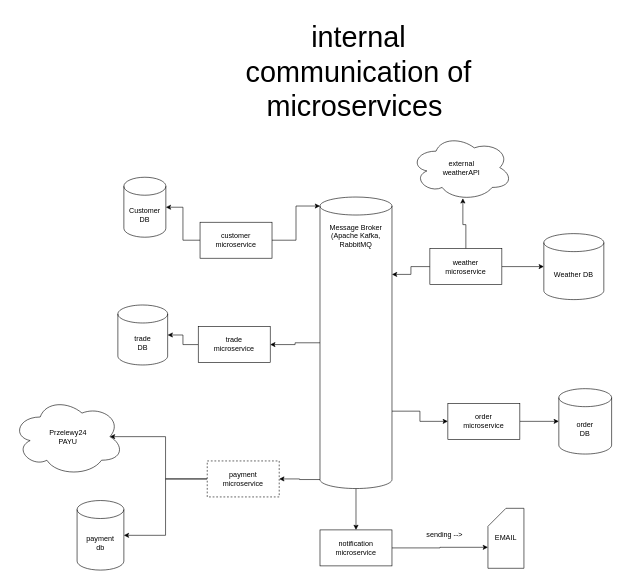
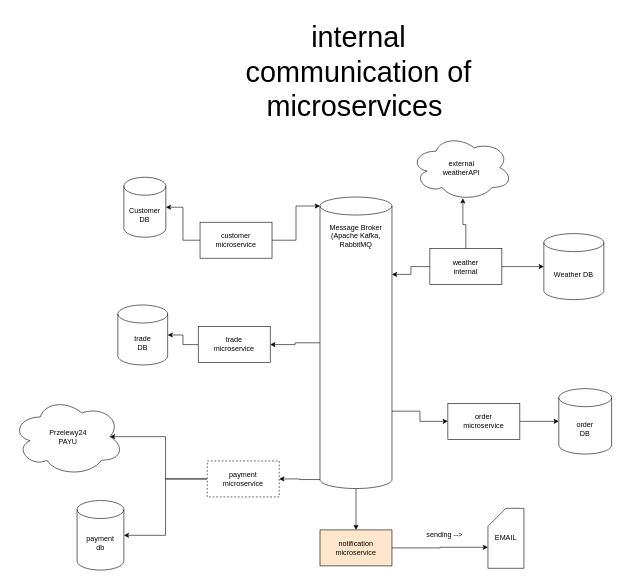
node "weather microservice": label "weather microservice" -> "weather internal"
node "notification microservice": fillcolor #ffffff -> #ffe6cc
